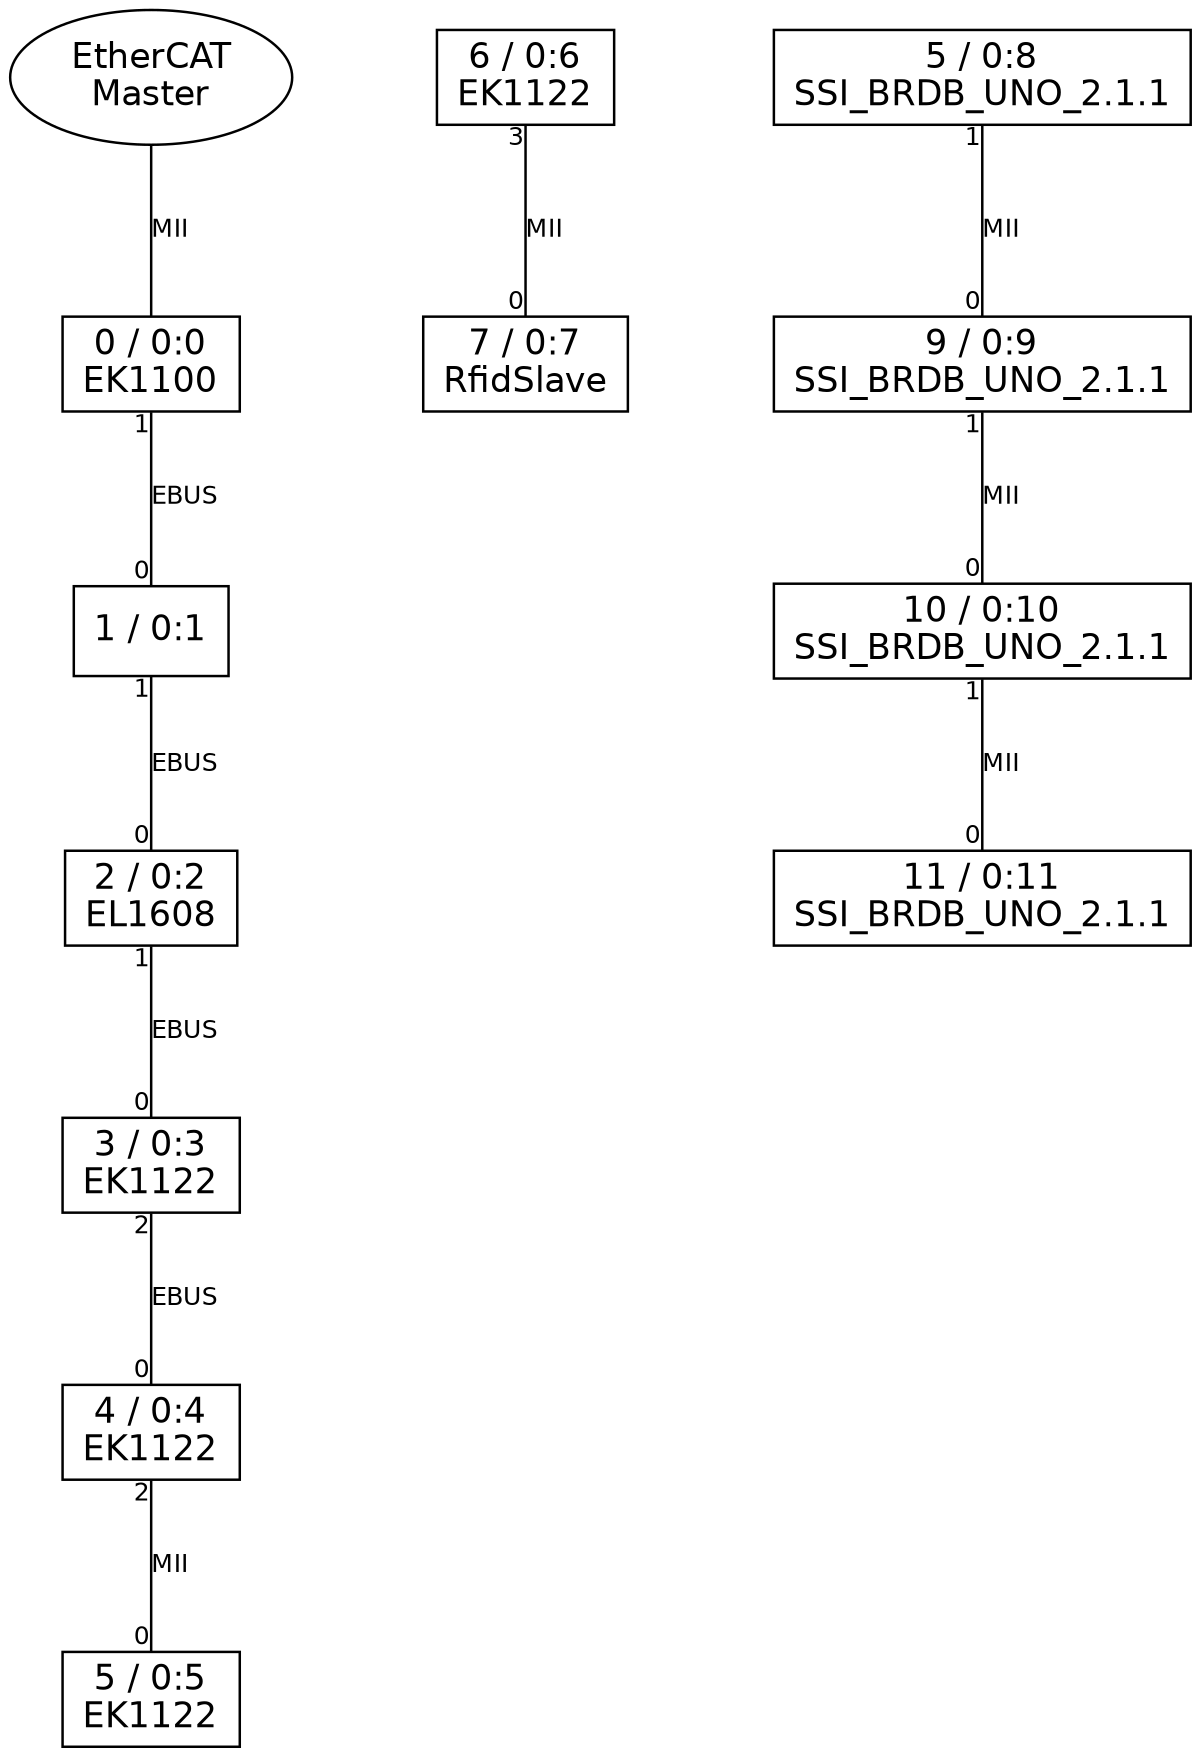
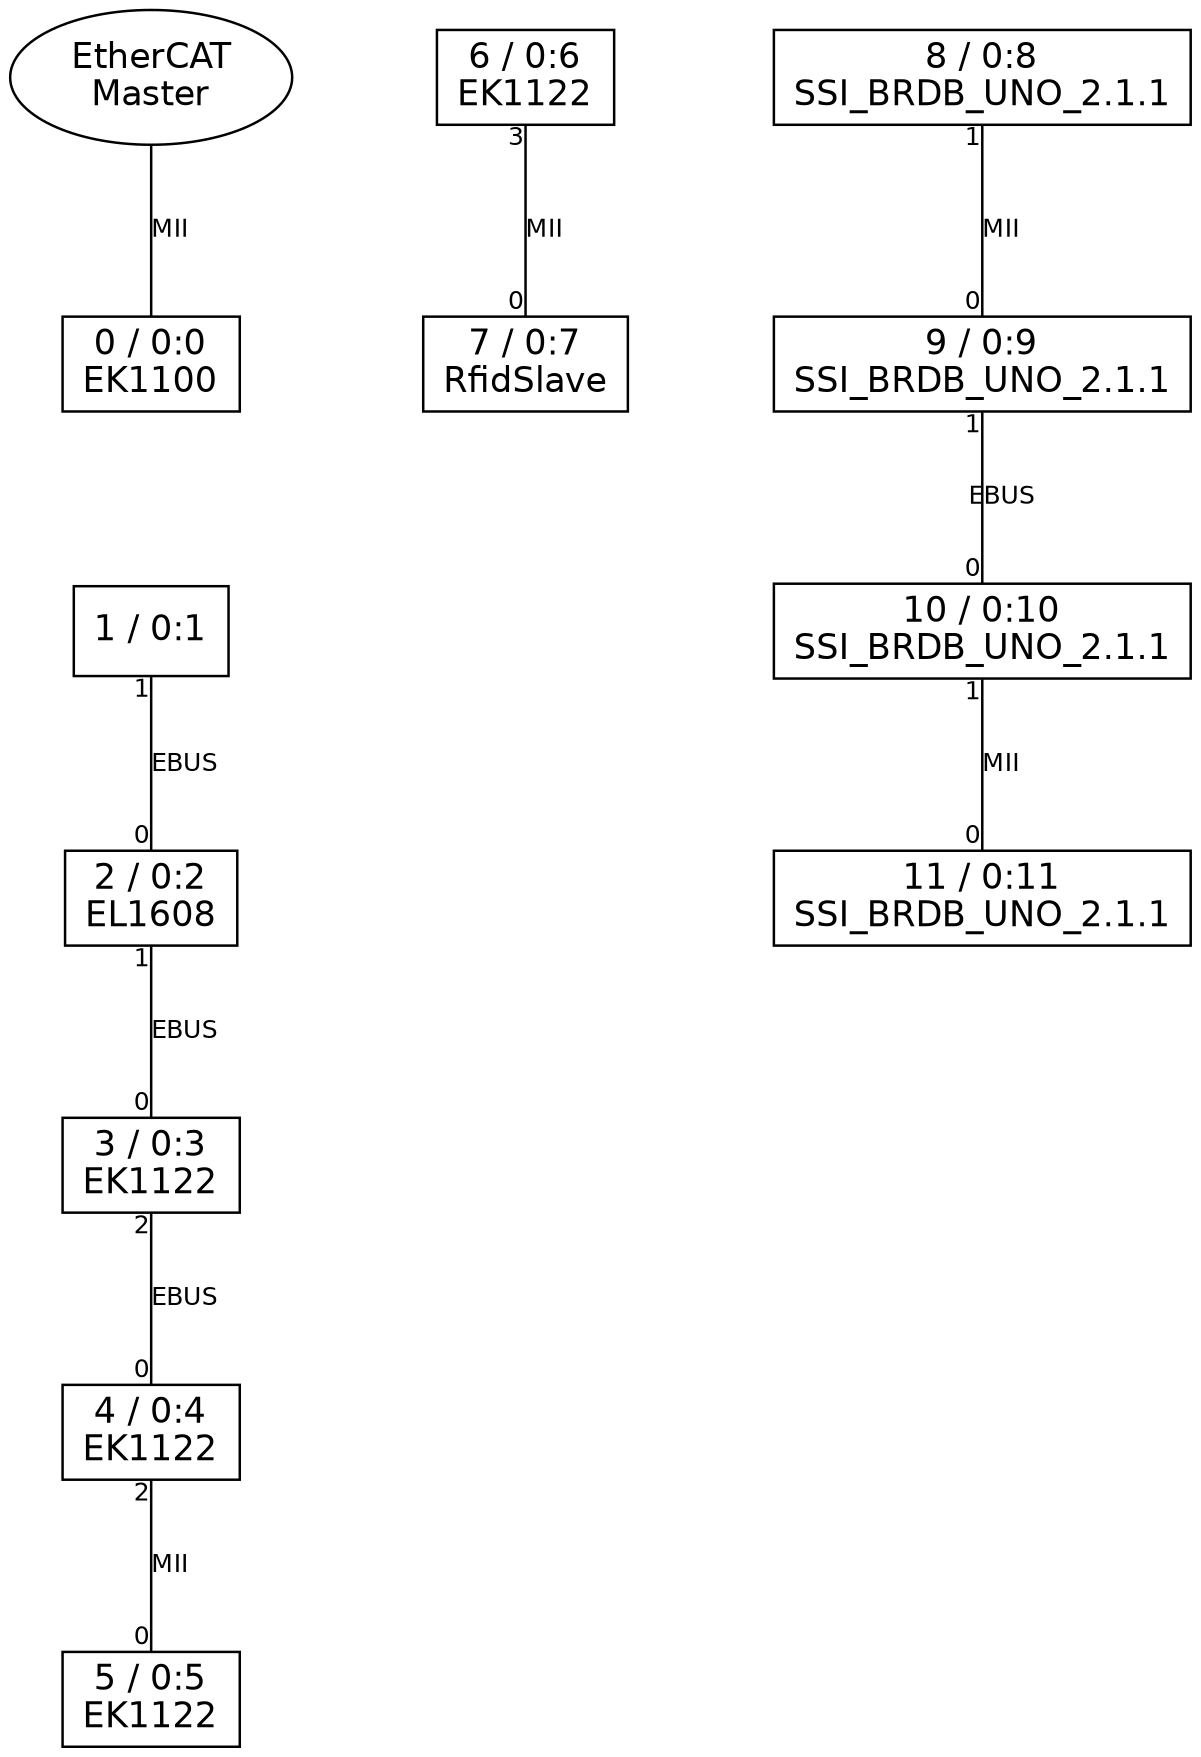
node "5 / 0:8 SSI_BRDB_UNO_2.1.1": label "5 / 0:8 SSI_BRDB_UNO_2.1.1" -> "8 / 0:8 SSI_BRDB_UNO_2.1.1"
edge "9 / 0:9 SSI_BRDB_UNO_2.1.1" -- "10 / 0:10 SSI_BRDB_UNO_2.1.1": label "MII" -> "EBUS"
edge "0 / 0:0 EK1100" -- "1 / 0:1": removed, label "EBUS"
